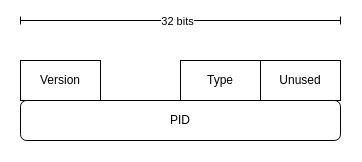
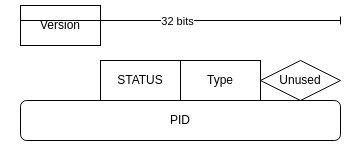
node "Version": moved (61, 81) -> (61, 26)
node "STATUS": added
node "Unused": shape rectangle -> diamond
